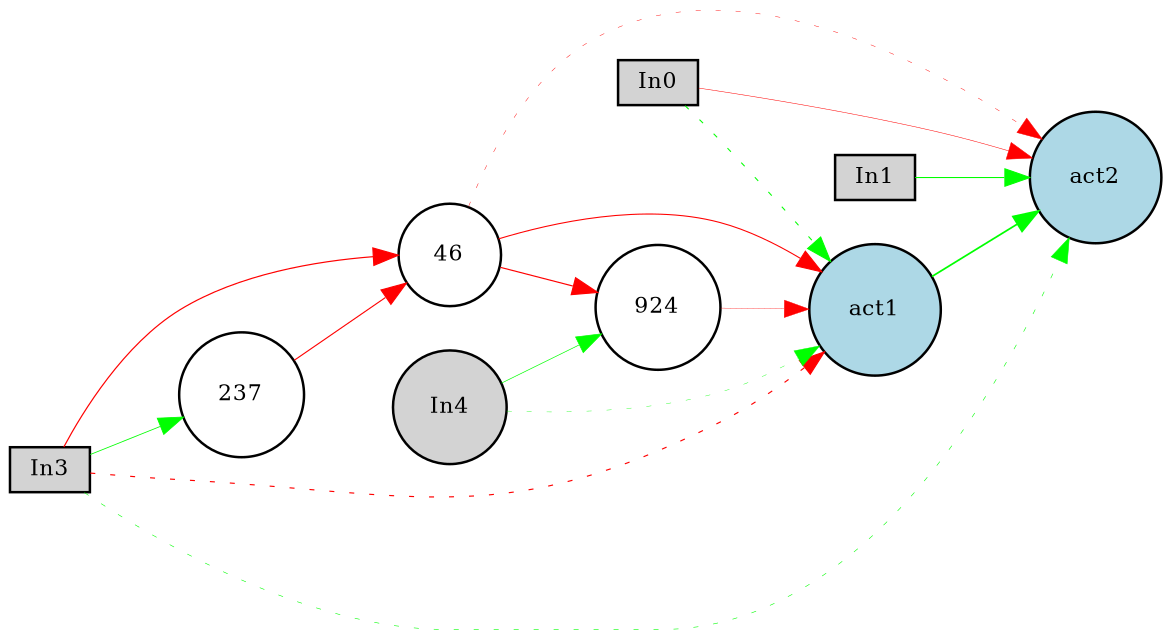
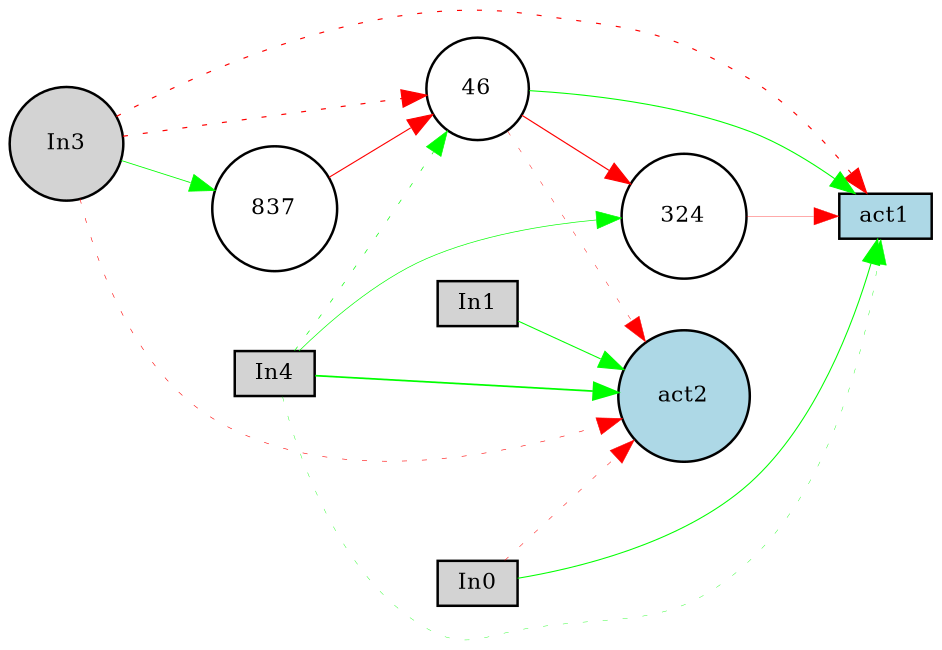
edge "In0" -> "act2": style solid -> dotted
edge "In0" -> "act1": style dotted -> solid
edge "46" -> "act1": color red -> green
edge "act1" -> "act2": now "In4" -> "act2"
edge "In4" -> "46": added
edge "In3" -> "46": style solid -> dotted
node "924": label "924" -> "324"
node "act1": shape circle -> box
node "237": label "237" -> "837"
node "In4": shape circle -> box
node "In3": shape box -> circle
edge "In3" -> "act2": color green -> red
